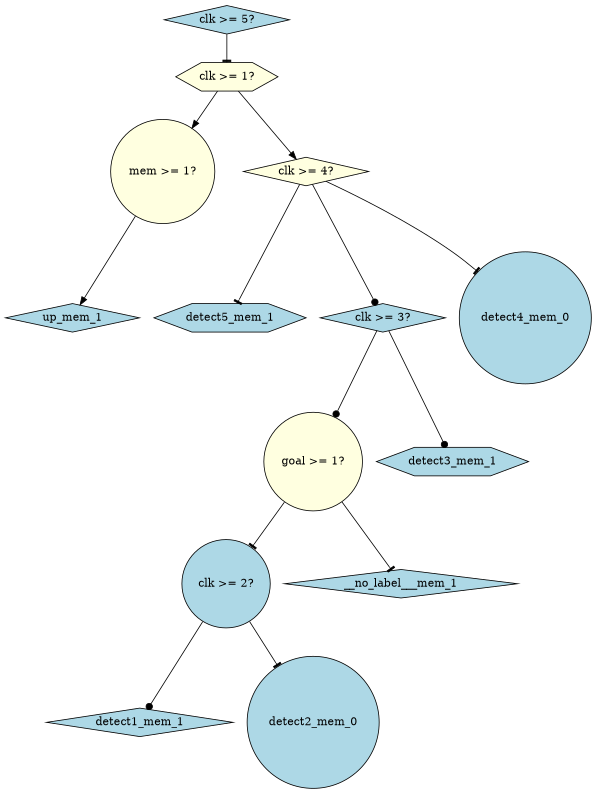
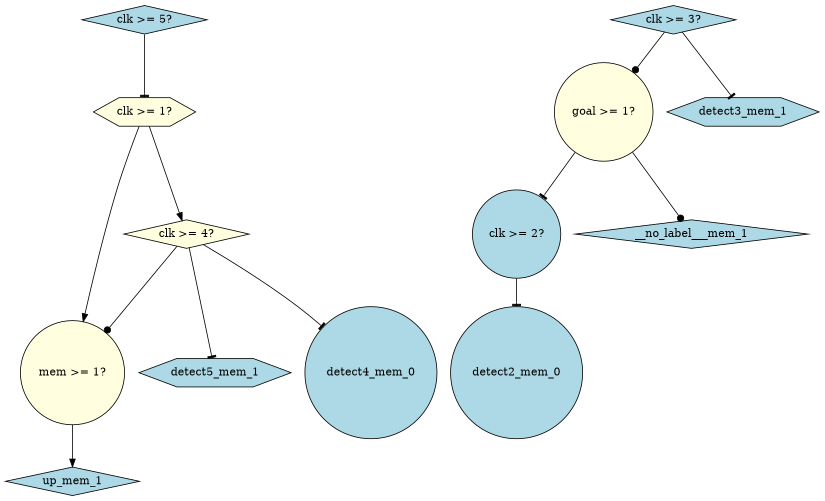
edge "clk >= 4?" -> "clk >= 3?": now "clk >= 4?" -> "mem >= 1?"
edge "clk >= 3?" -> "detect3_mem_1": arrowhead dot -> tee
edge "goal >= 1?" -> "__no_label___mem_1": arrowhead tee -> dot
node "detect1_mem_1": removed
